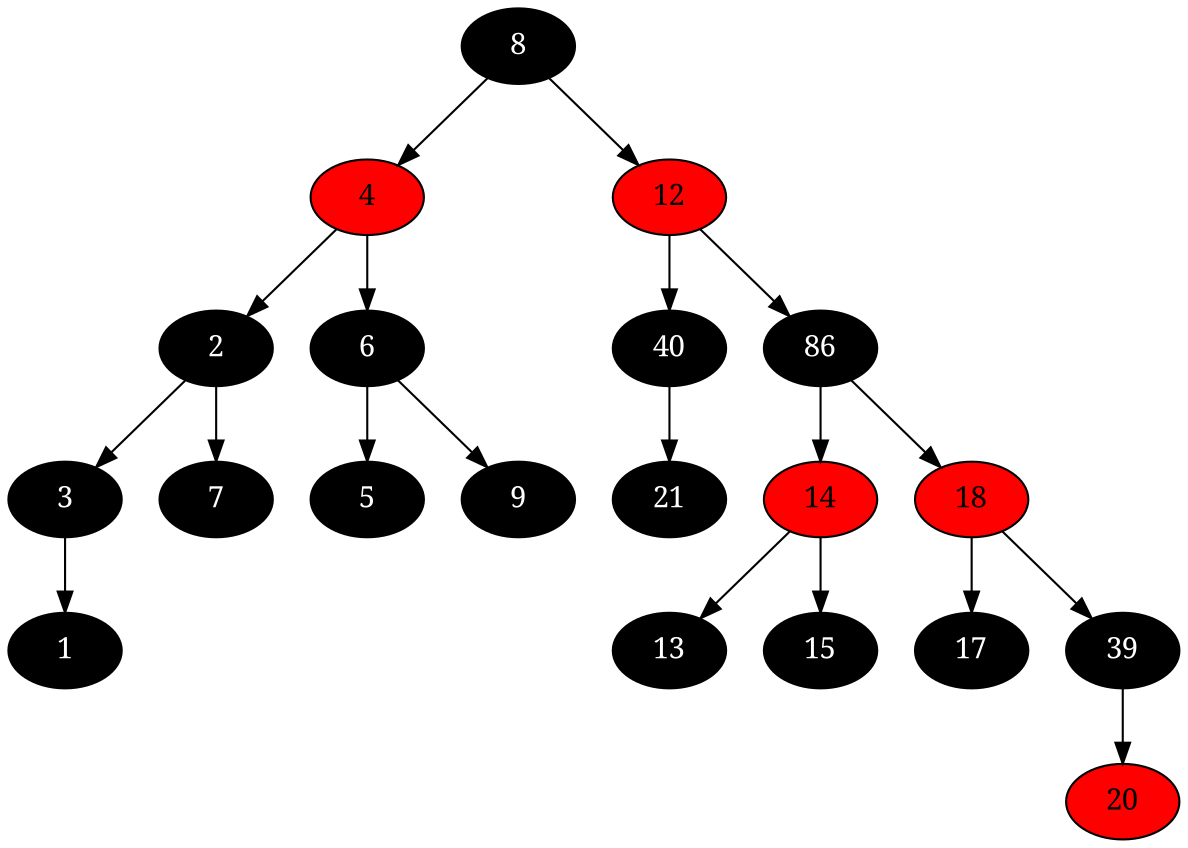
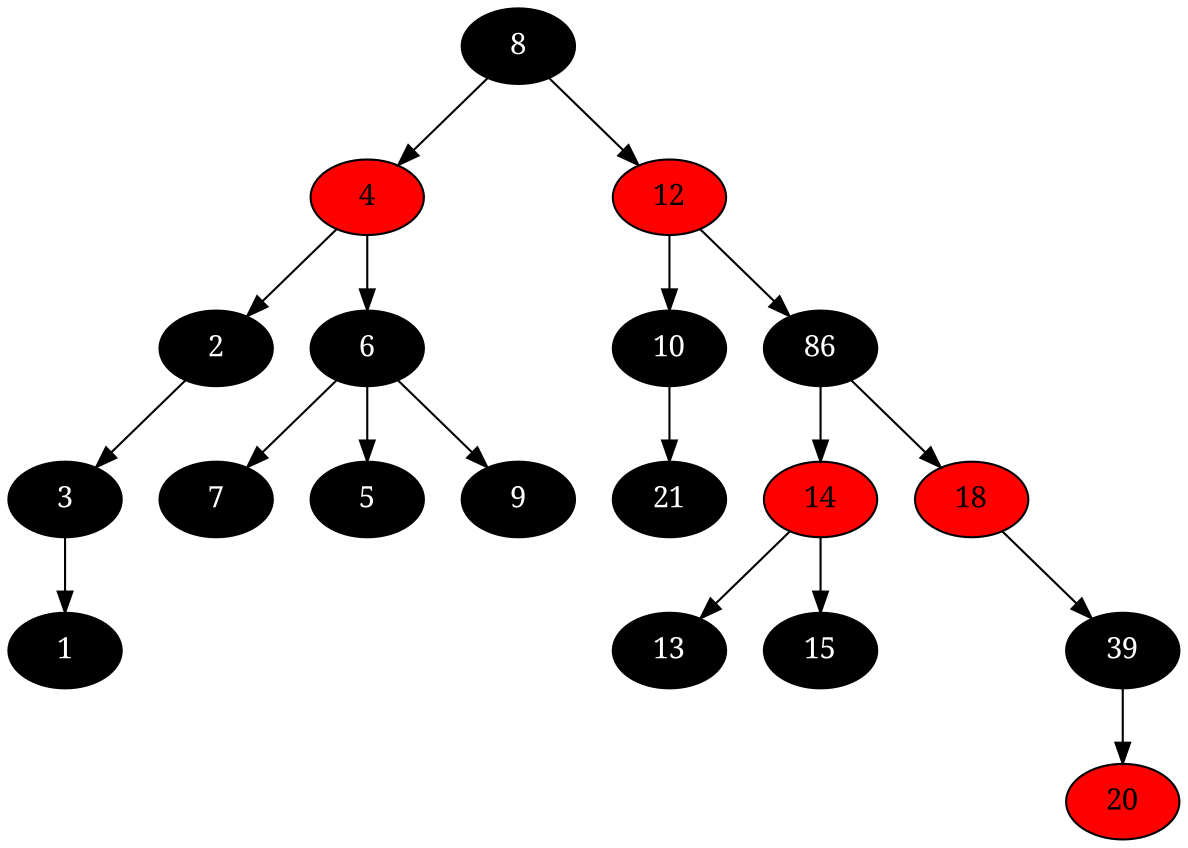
node "40": label "40" -> "10"
edge "2" -> "7": now "6" -> "7"
node "17": removed
